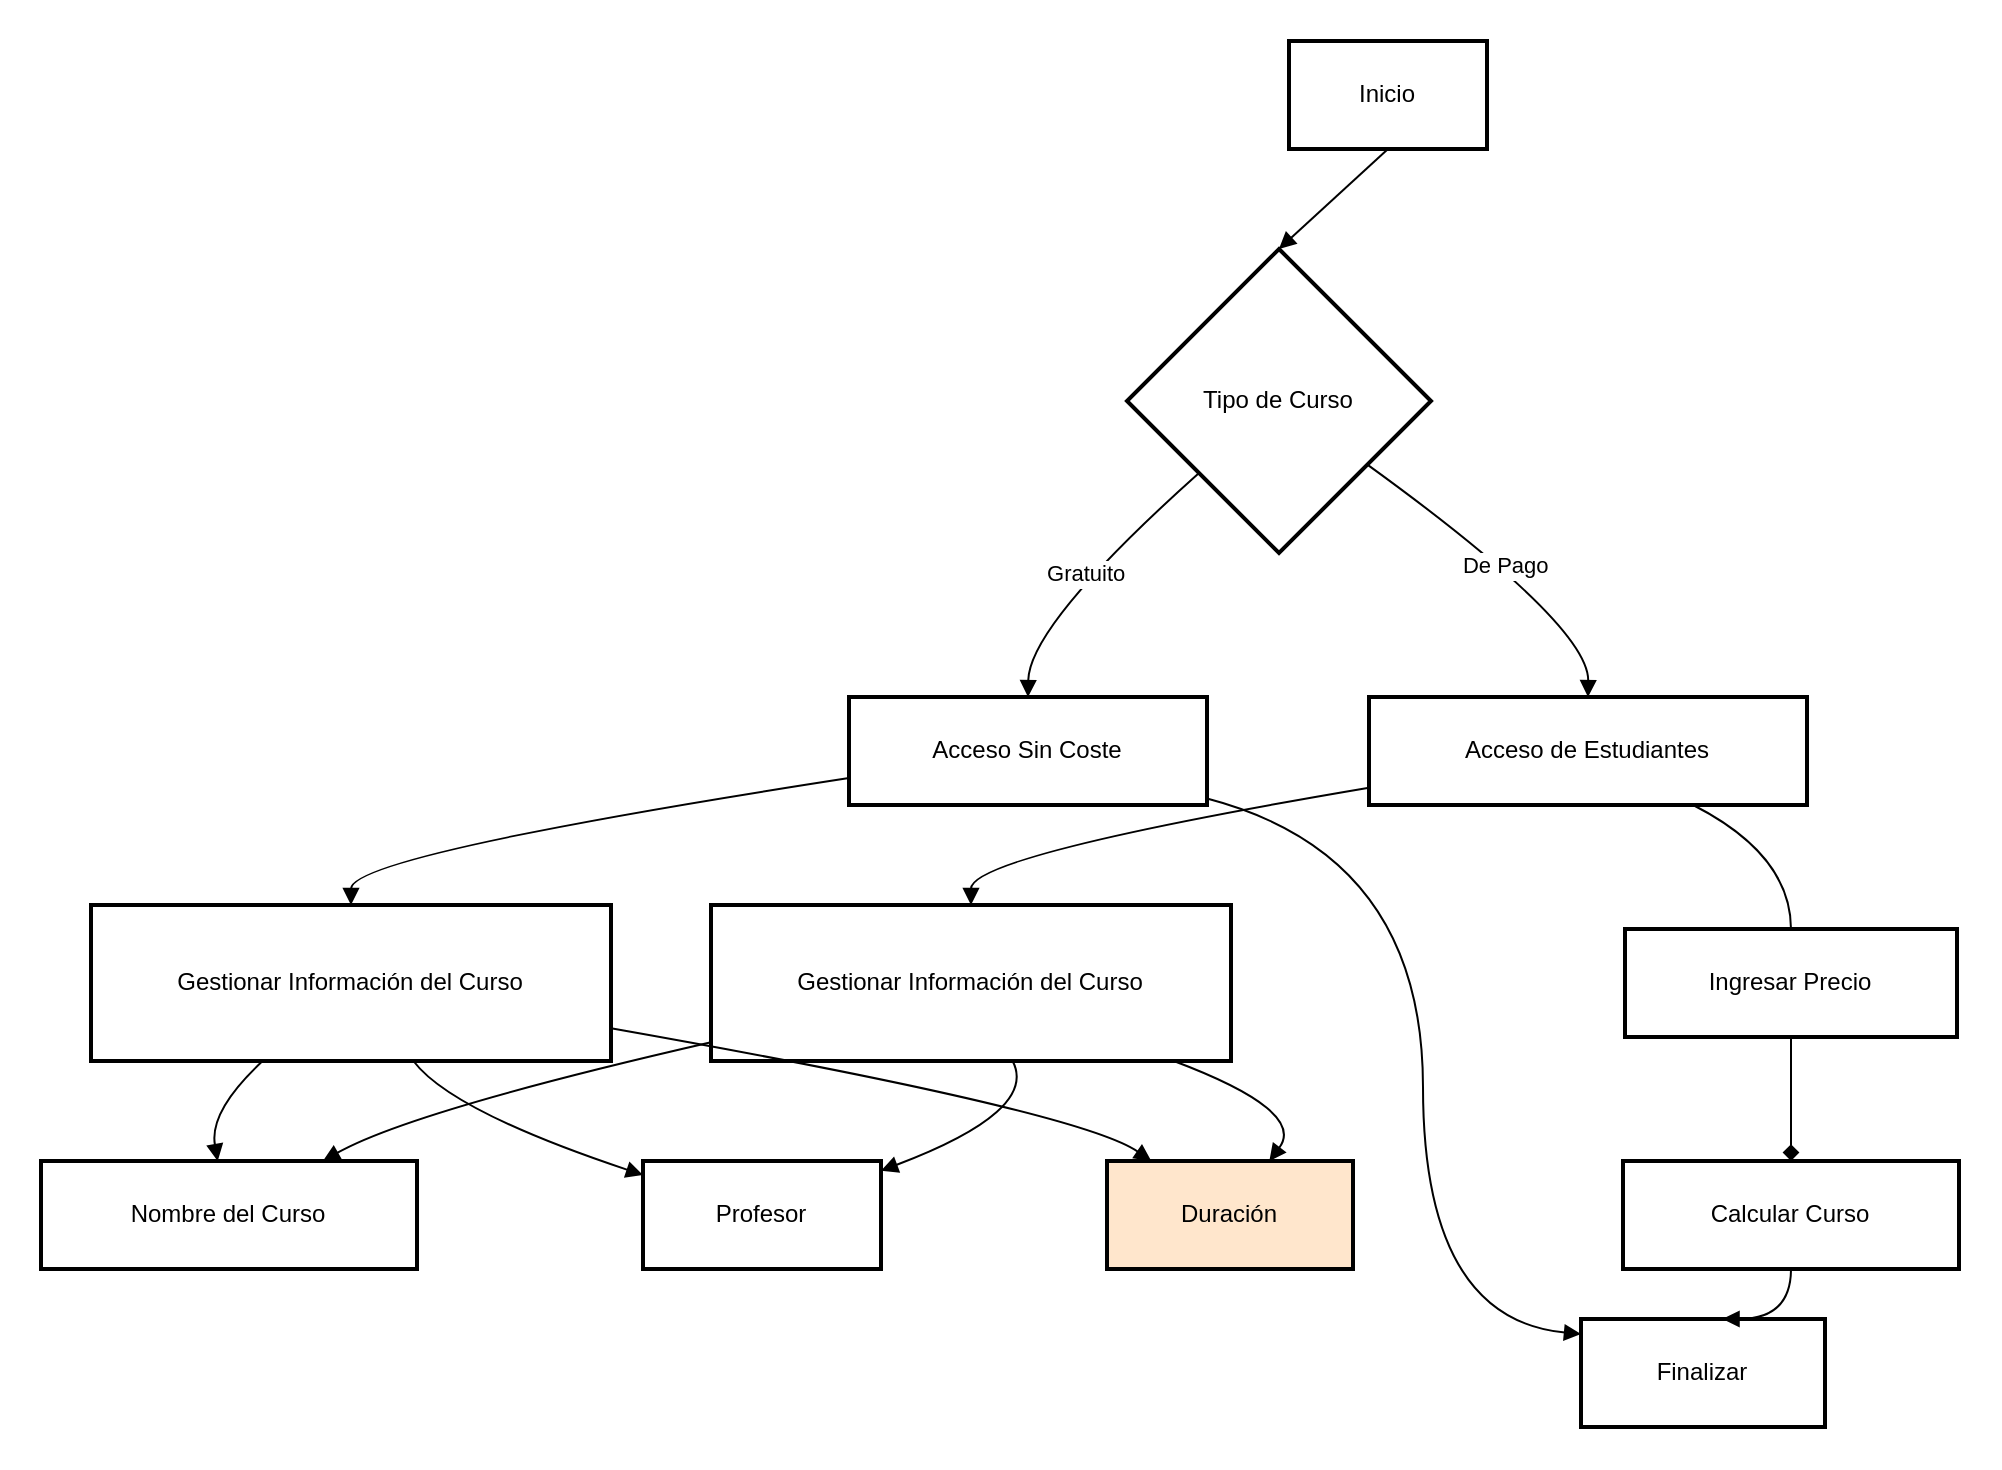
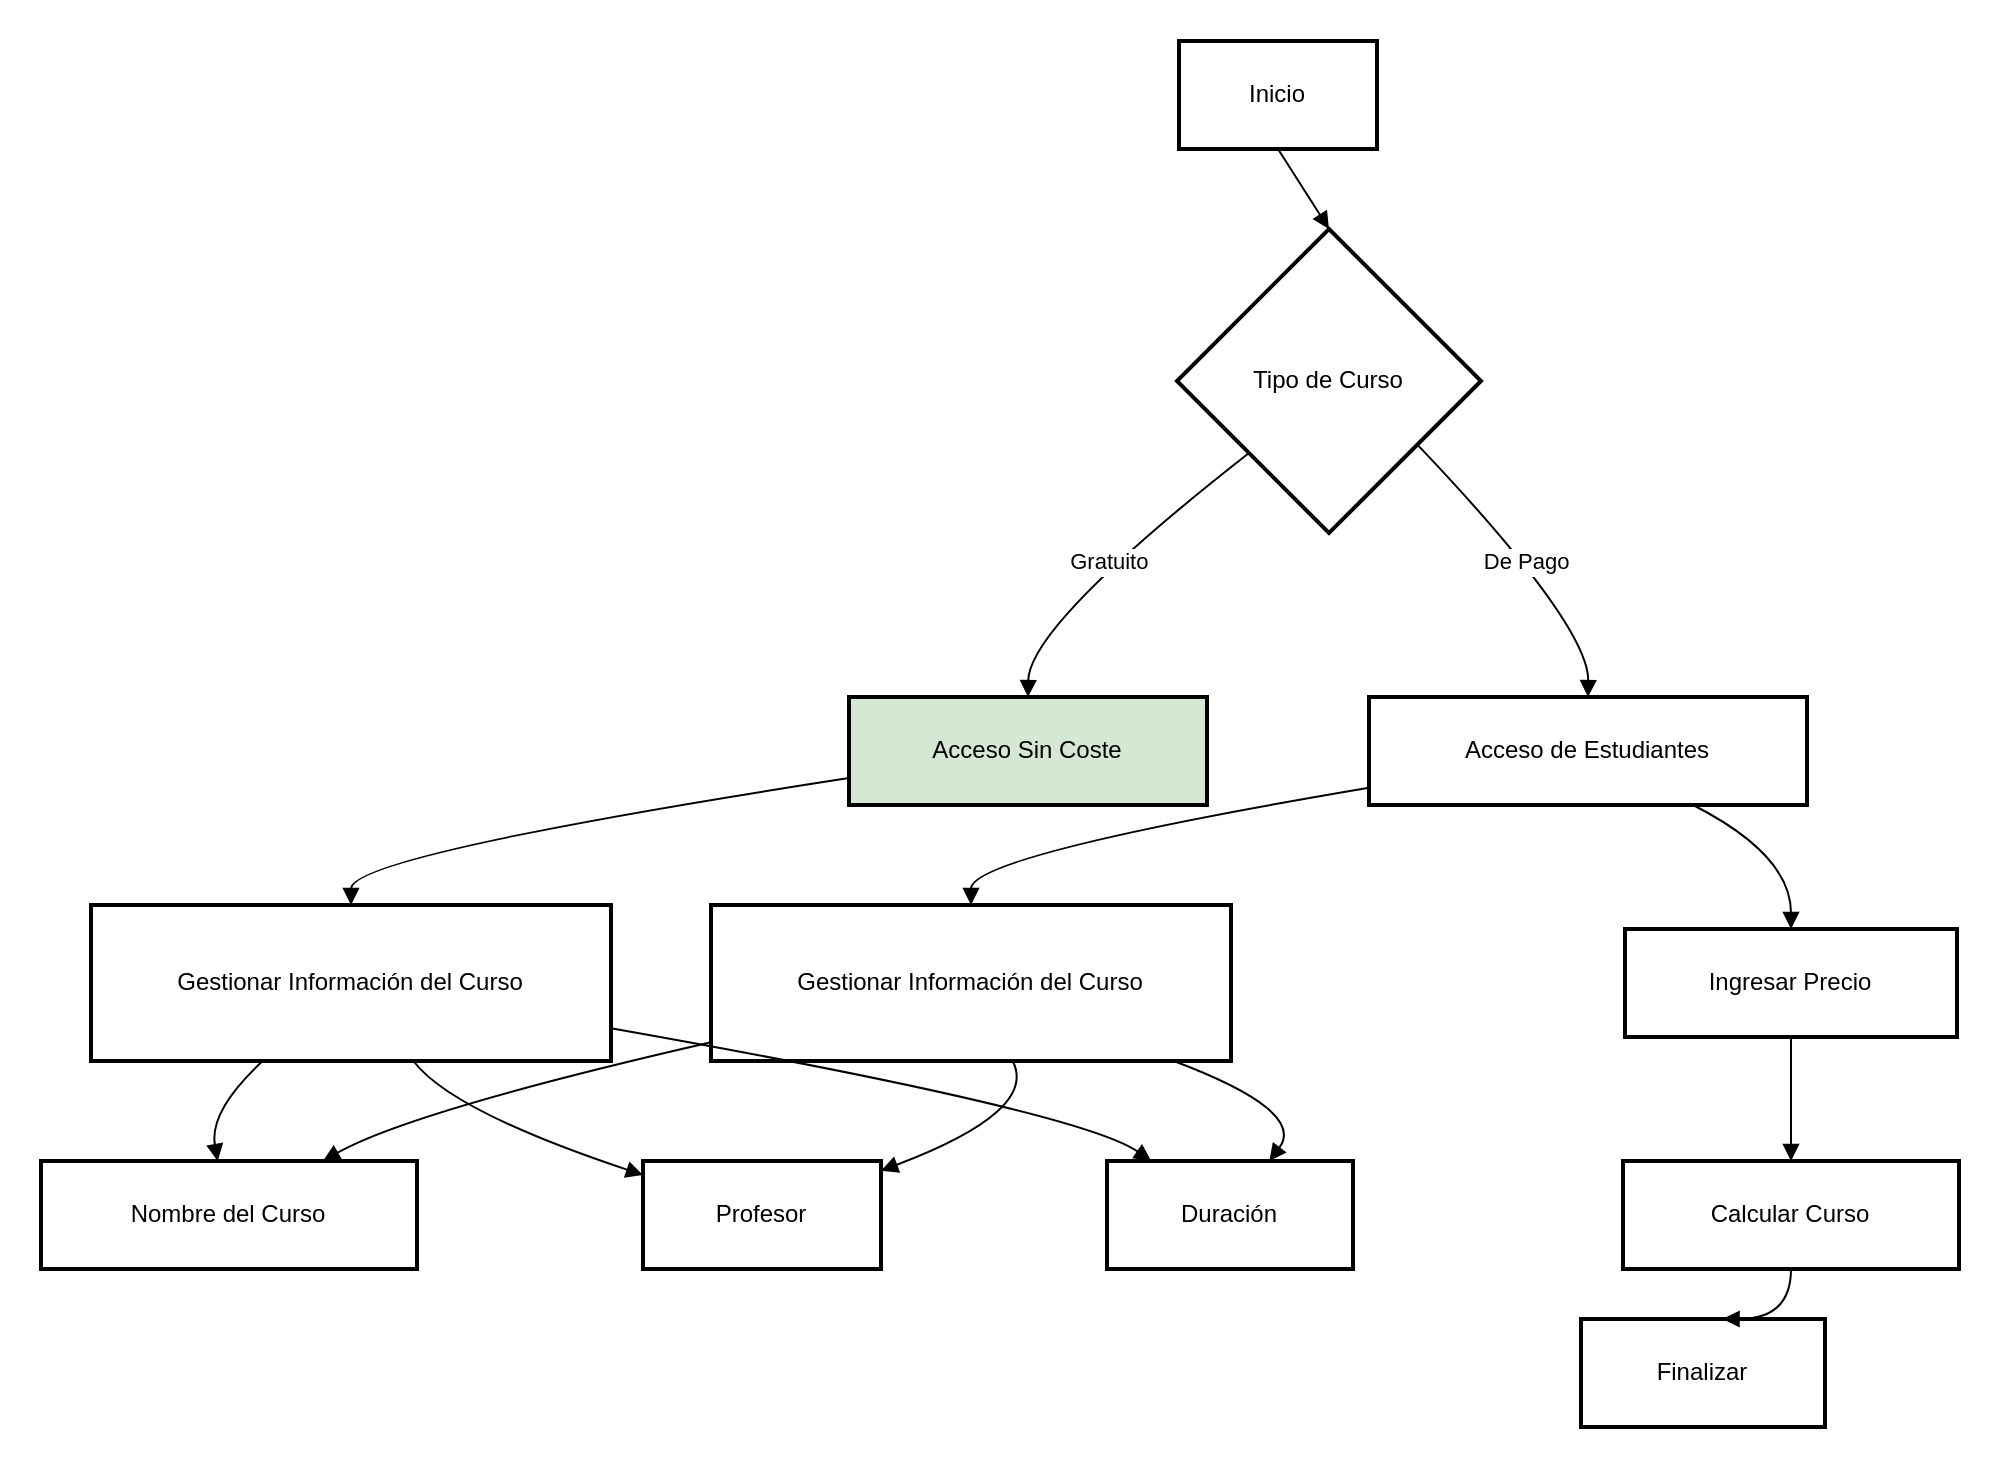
node "Inicio": moved (1388, 95) -> (1278, 95)
node "Tipo de Curso": moved (1279, 401) -> (1329, 381)
node "Acceso Sin Coste": fillcolor #ffffff -> #d5e8d4
edge "Acceso de Estudiantes" -- "Ingresar Precio": arrowhead none -> block
edge "Acceso Sin Coste" -> "Finalizar": removed
edge "Ingresar Precio" -> "Calcular Curso": arrowhead diamond -> block
node "Duración": fillcolor #ffe6cc -> #ffffff
